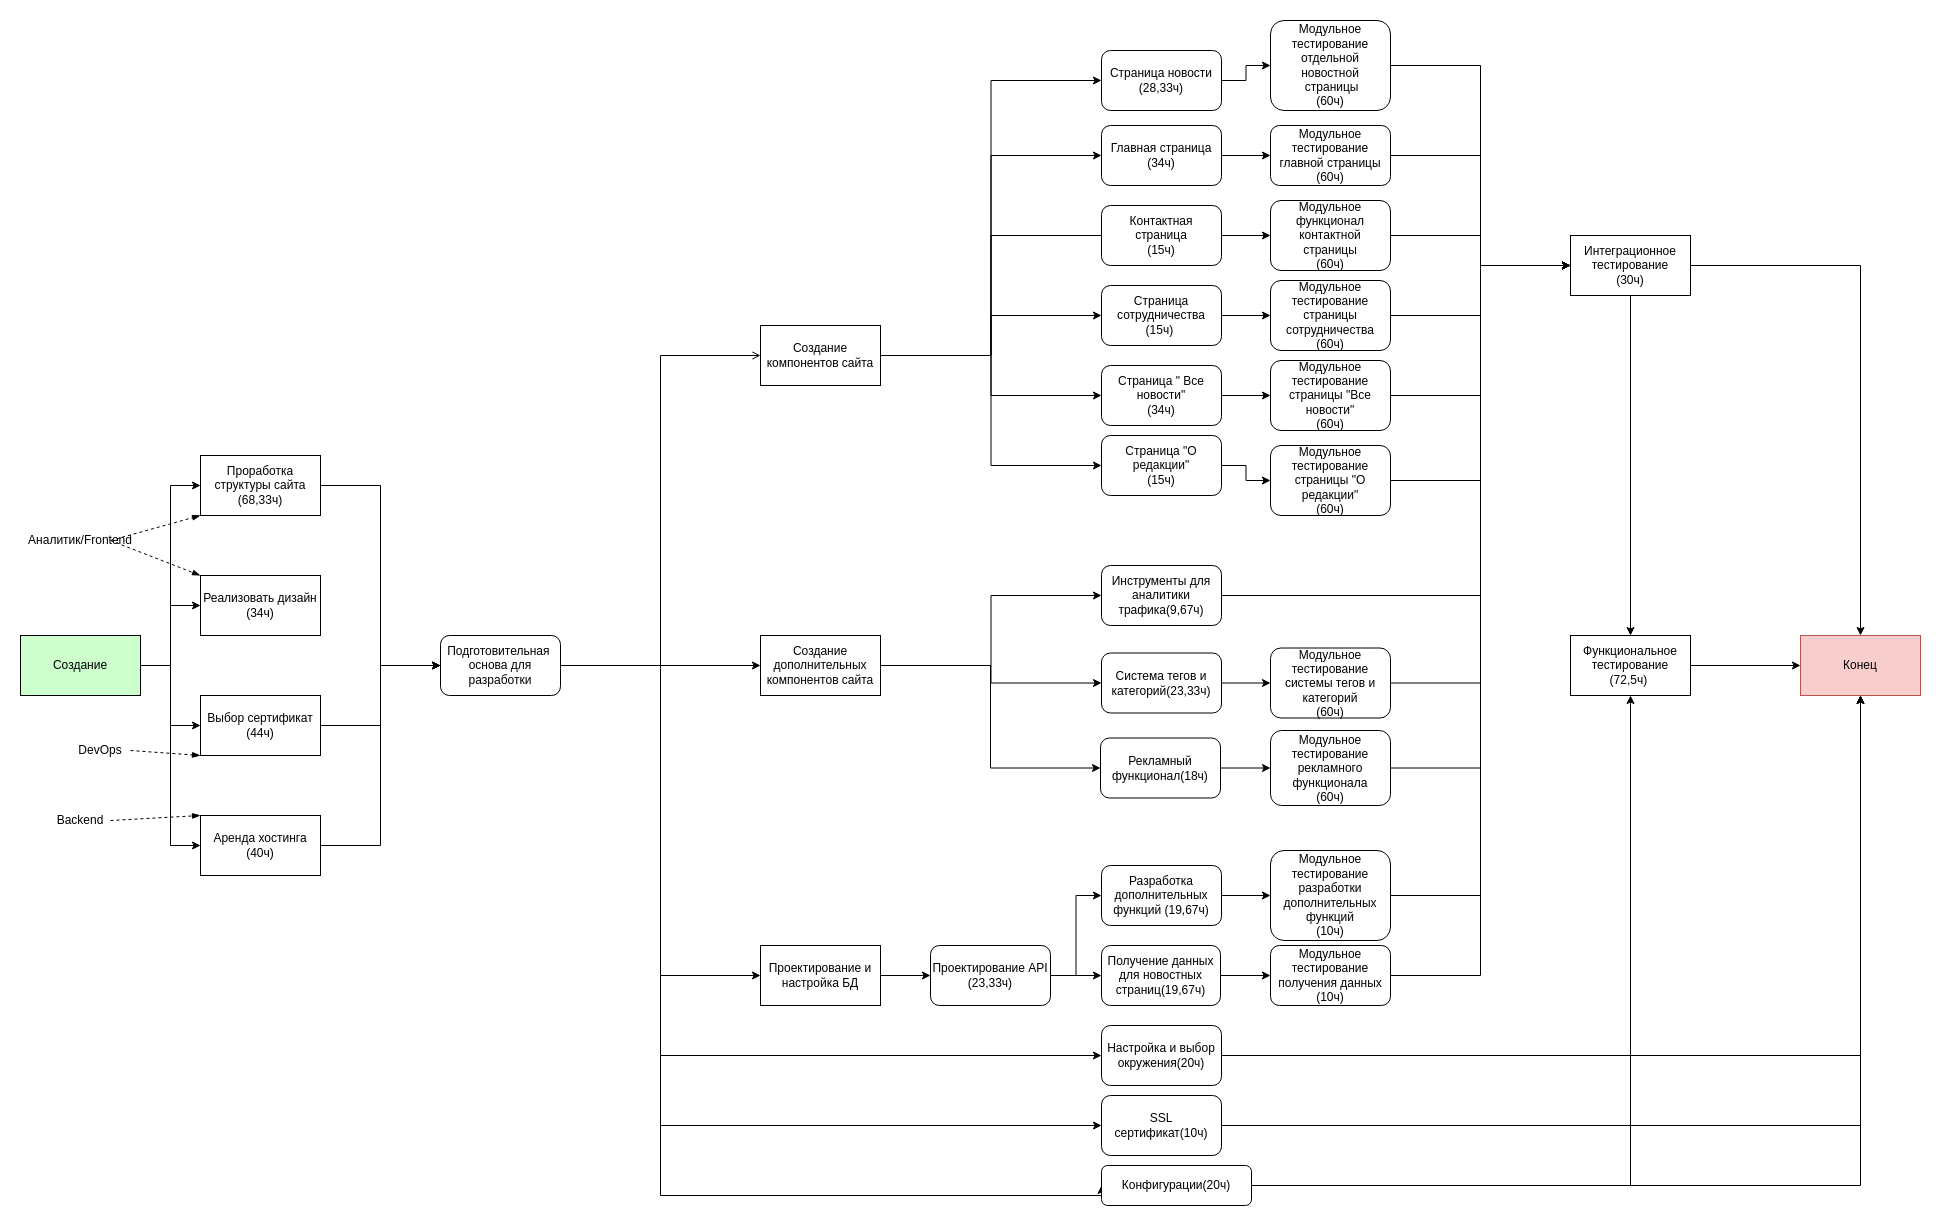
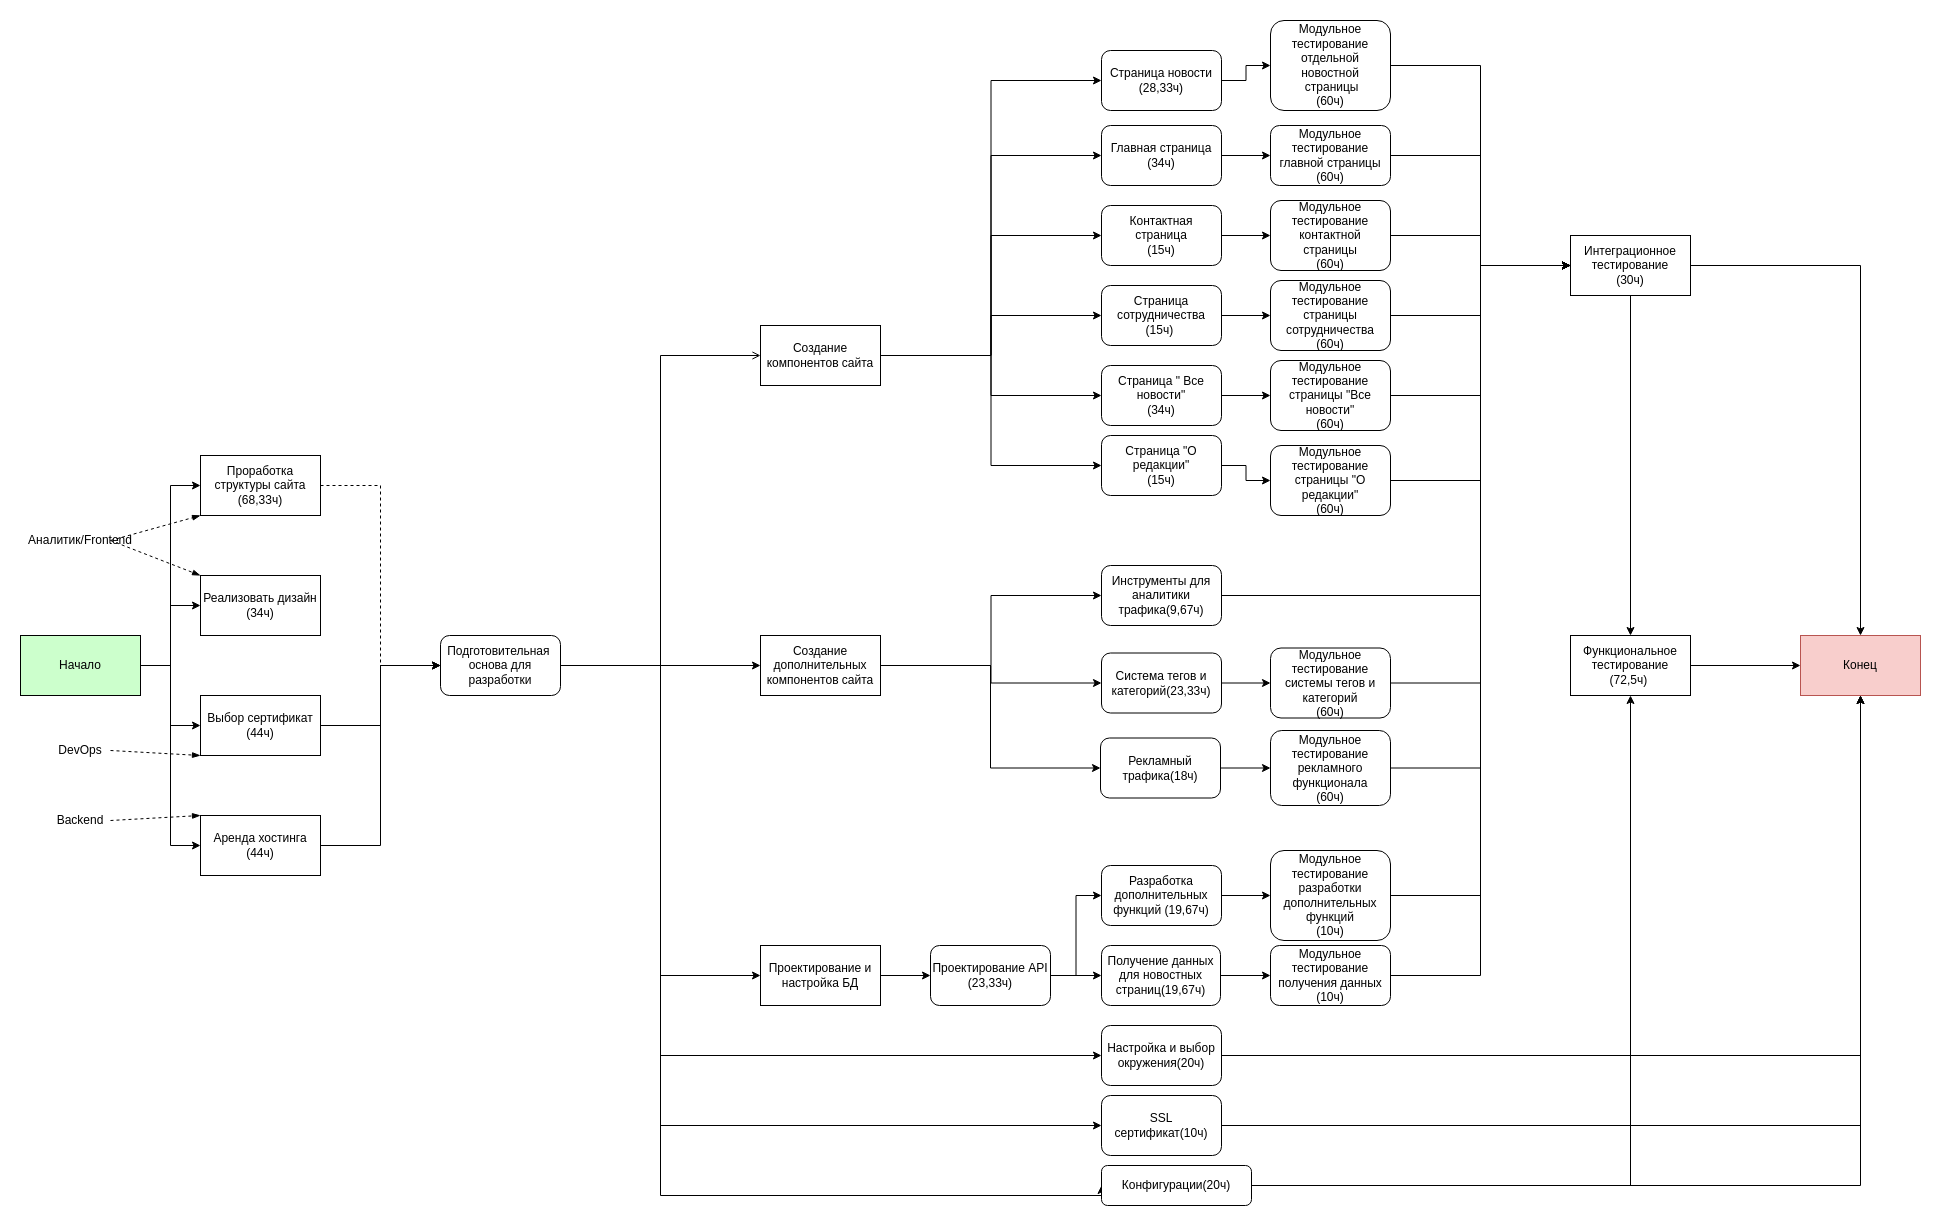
edge "Контактная страница (15ч)" -- "Создание компонентов сайта": arrowhead none -> classic
node "Модульное функционал контактной страницы (60ч)": label "Модульное функционал контактной страницы (60ч)" -> "Модульное тестирование контактной страницы (60ч)"
edge "Проработка структуры сайта (68,33ч)" -> "Подготовительная основа для разработки": style solid -> dashed
node "Создание": label "Создание" -> "Начало"
node "DevOps": moved (101, 751) -> (81, 751)
node "Рекламный функционал(18ч)": label "Рекламный функционал(18ч)" -> "Рекламный трафика(18ч)"
node "Аренда хостинга (40ч)": label "Аренда хостинга (40ч)" -> "Аренда хостинга (44ч)"
